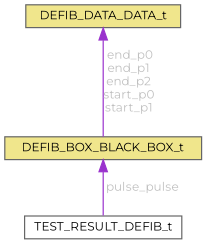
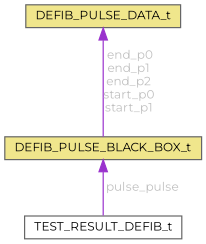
node "DEFIB_DATA_DATA_t": label "DEFIB_DATA_DATA_t" -> "DEFIB_PULSE_DATA_t"
node "DEFIB_BOX_BLACK_BOX_t": label "DEFIB_BOX_BLACK_BOX_t" -> "DEFIB_PULSE_BLACK_BOX_t"
